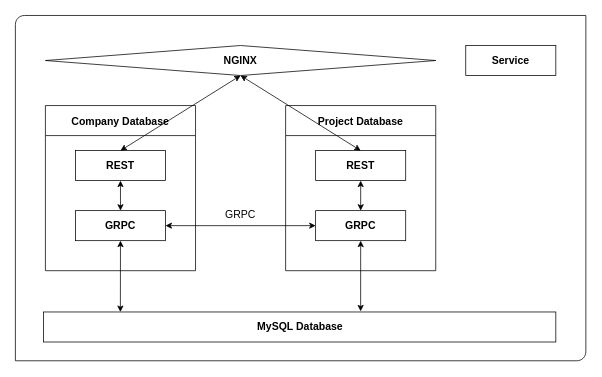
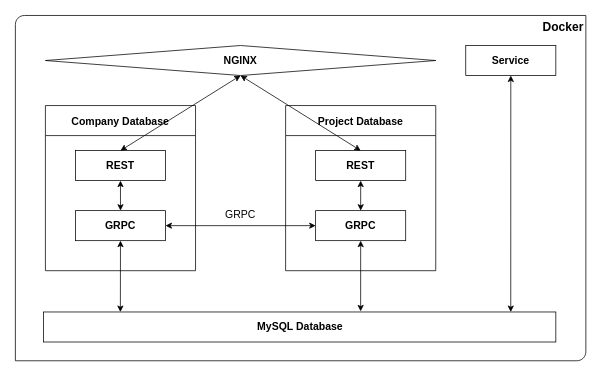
node "Docker": added
edge "Service" -- "MySQL Database": added
